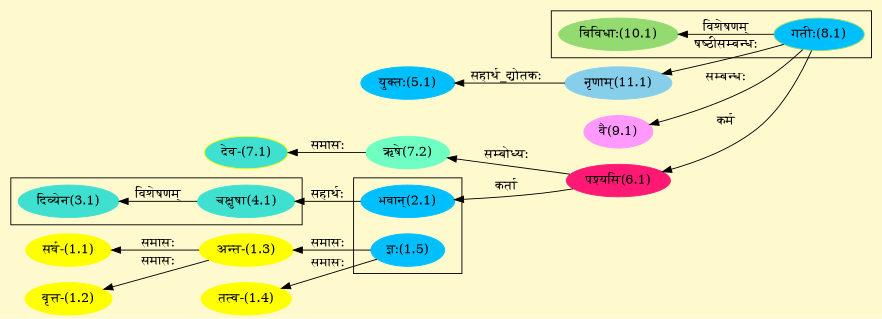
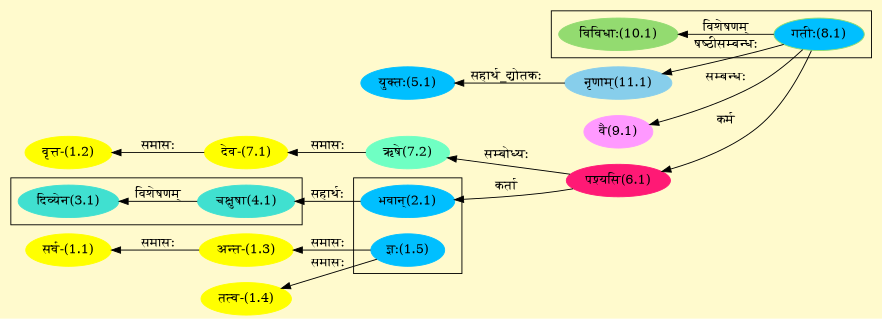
node "देव-(7.1)": fillcolor #40e0d0 -> #ffff00
edge "अन्त-(1.3)" -> "वृत्त-(1.2)": now "देव-(7.1)" -> "वृत्त-(1.2)"
